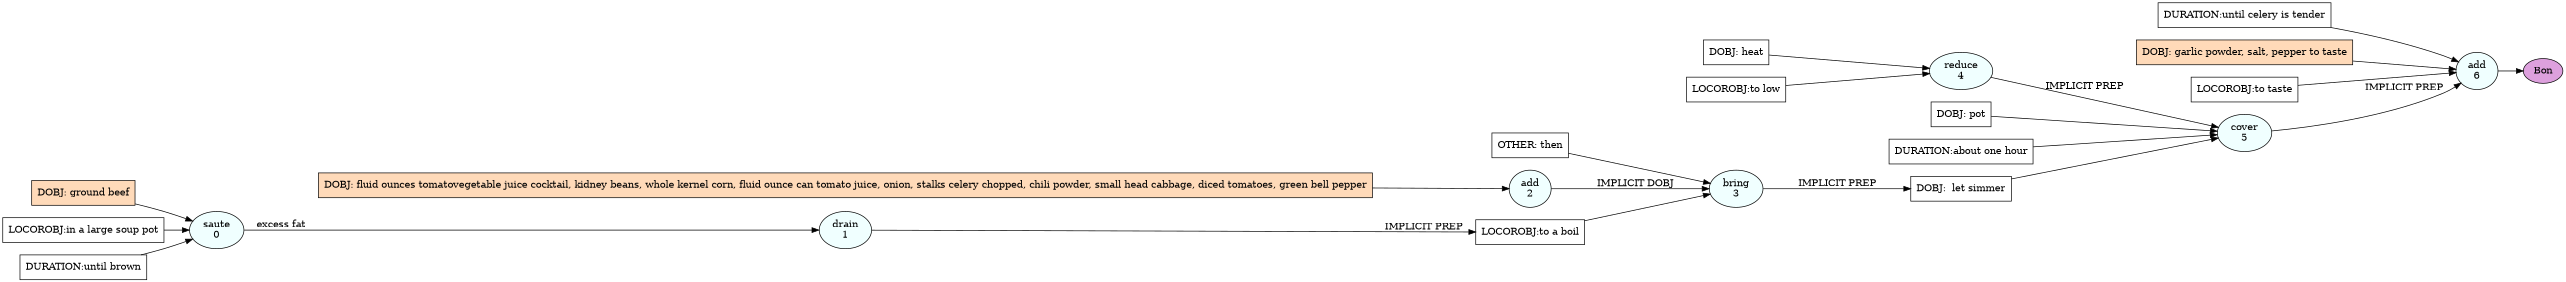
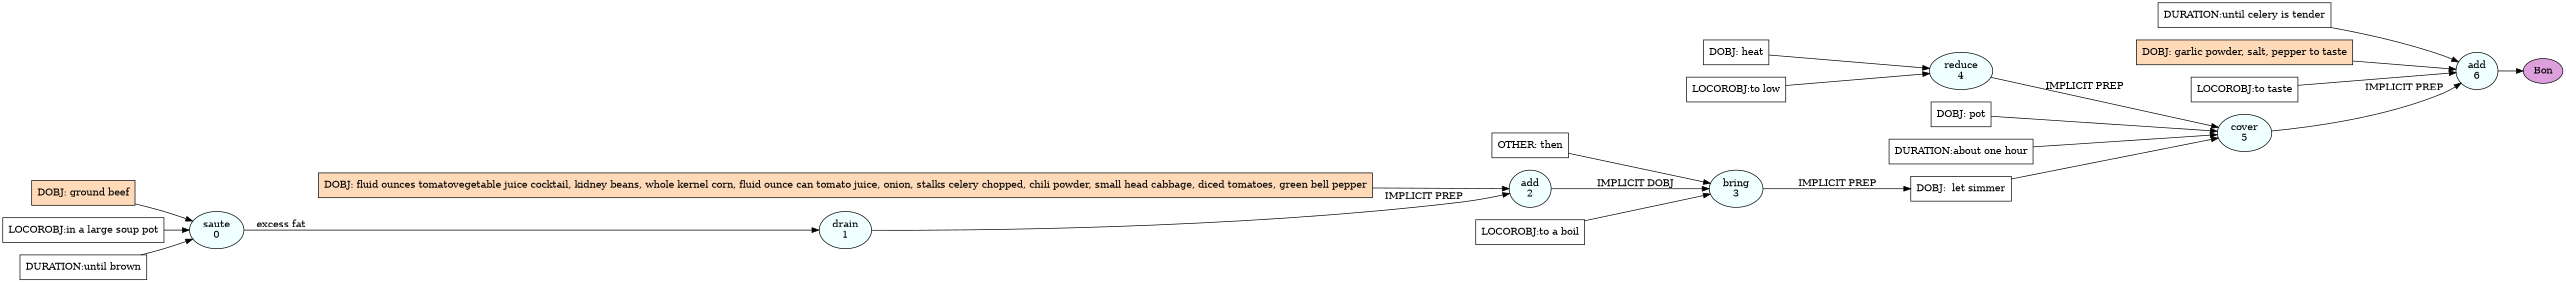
edge "drain 1" -> "LOCOROBJ:to a boil": now "drain 1" -> "add 2"
